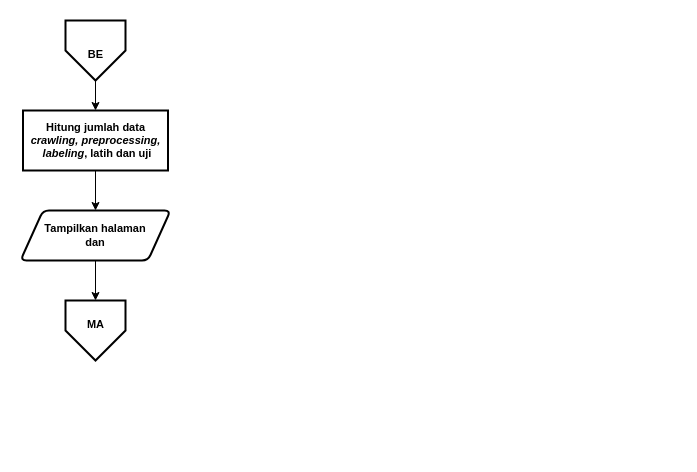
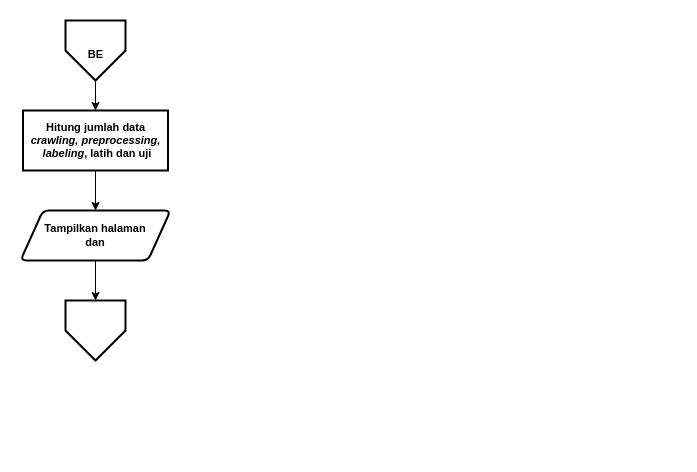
node "MA": removed
